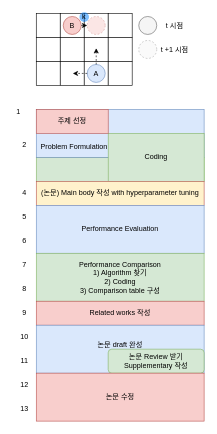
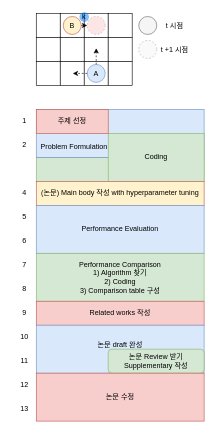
node "B": fillcolor #f8cecc -> #fff2cc
node "1": moved (18, 113) -> (24, 122)
